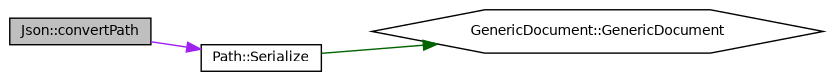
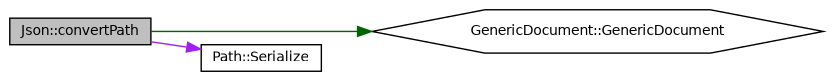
edge "Path::Serialize" -> "GenericDocument::GenericDocument": now "Json::convertPath" -> "GenericDocument::GenericDocument"
